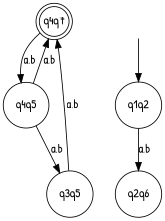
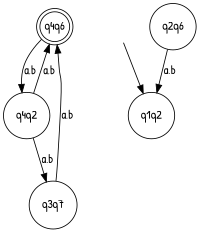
node "q4q7": label "q4q7" -> "q4q6"
node "q4q5": label "q4q5" -> "q4q2"
edge "q1q2" -> "q2q6": reversed
node "q3q5": label "q3q5" -> "q3q7"
